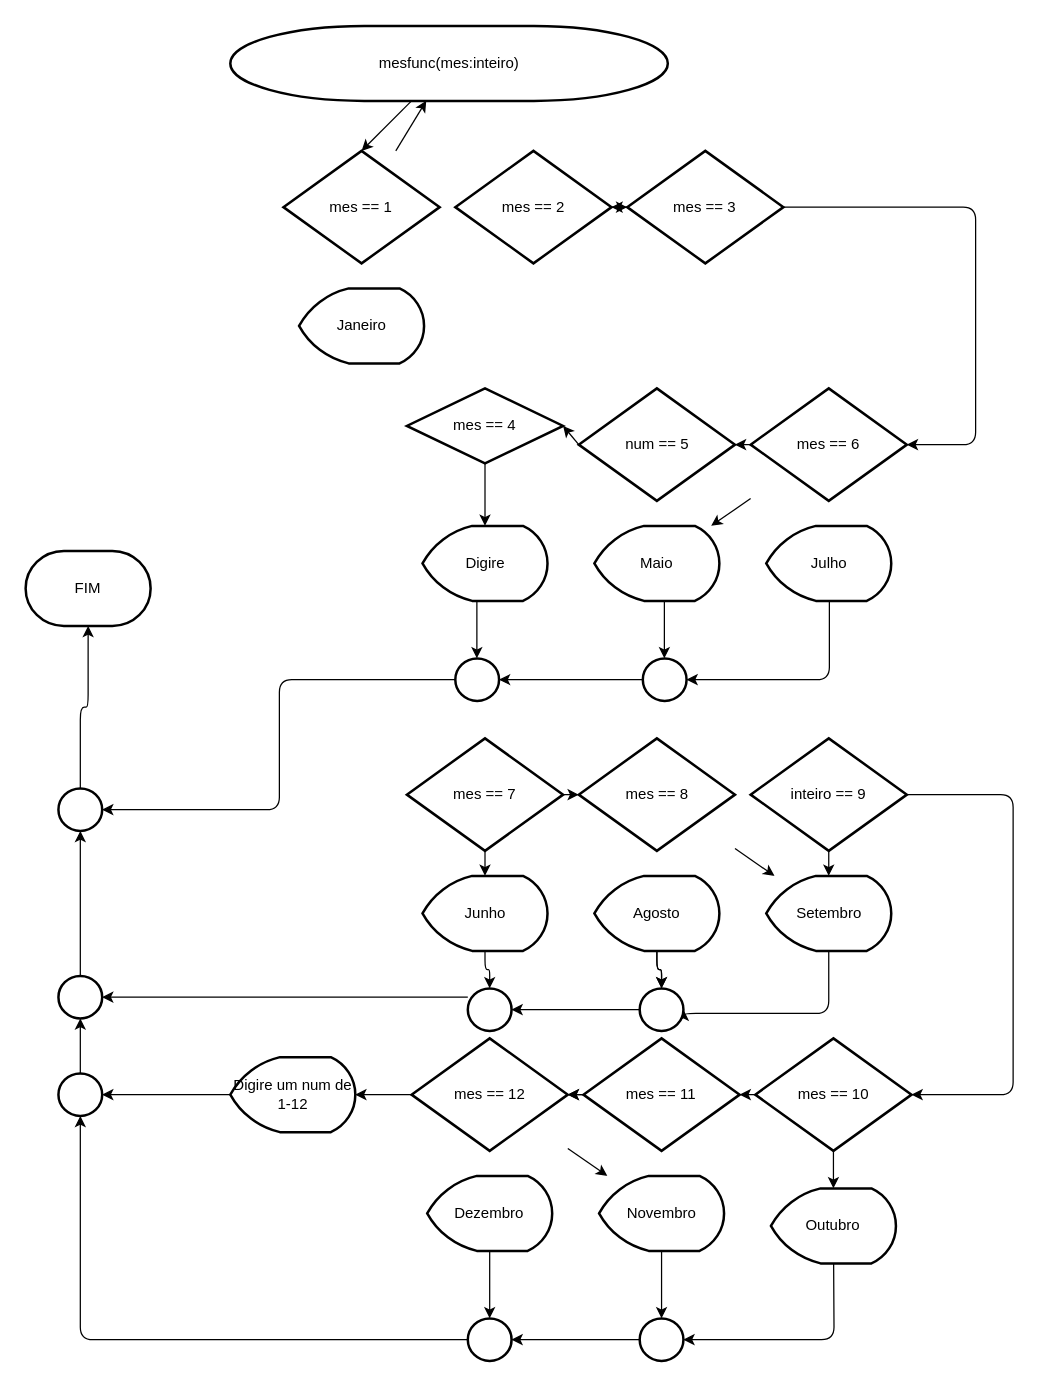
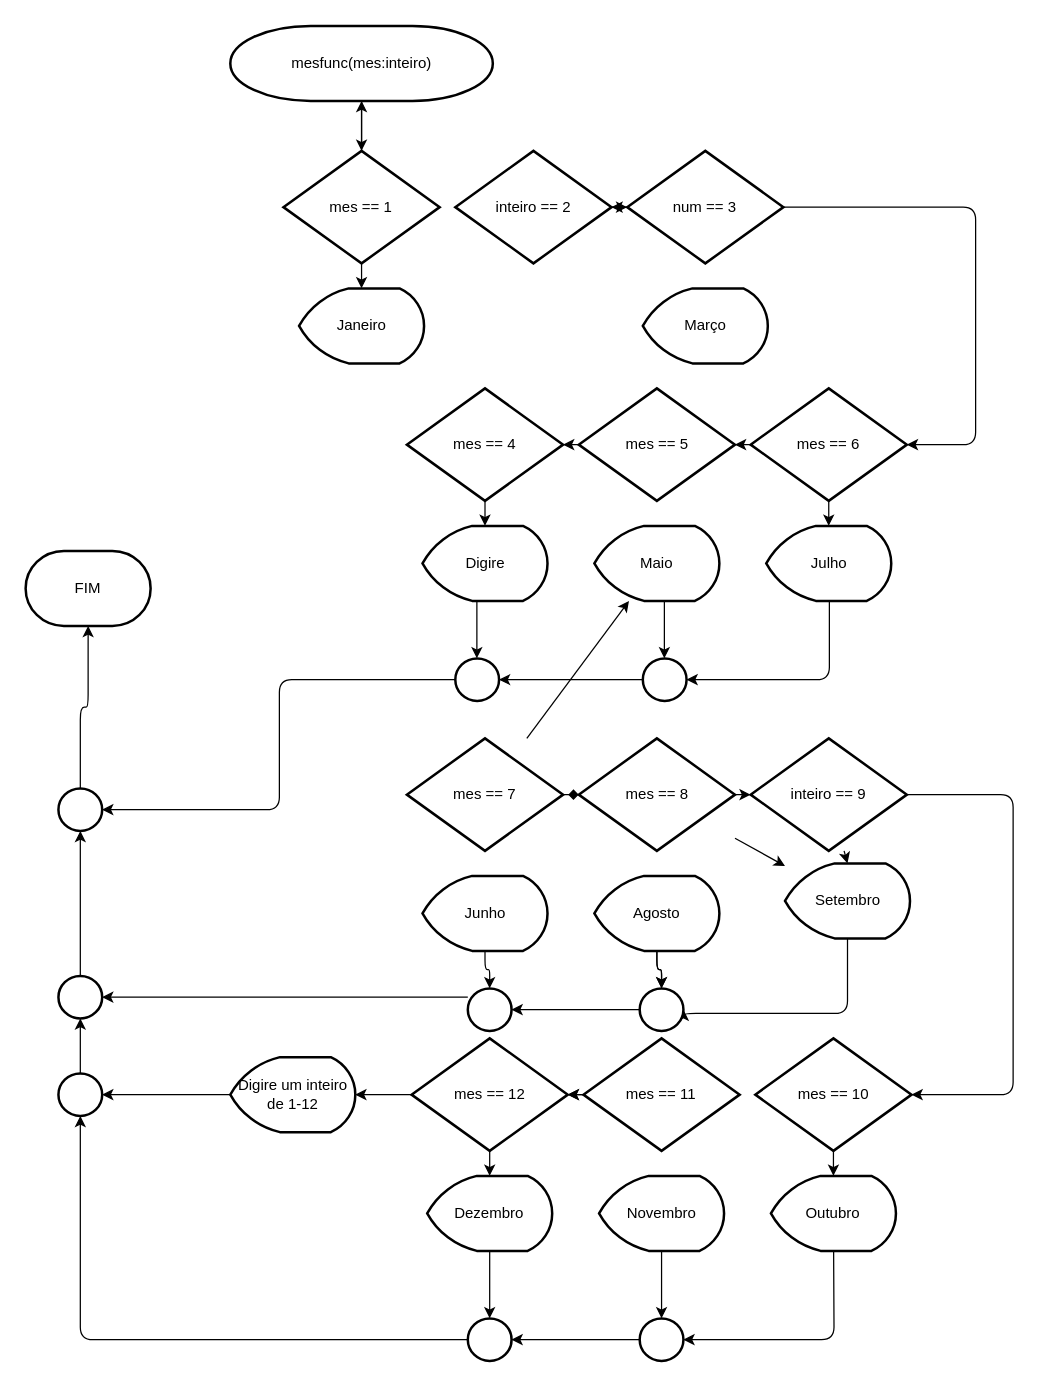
node "mesfunc(mes:inteiro)": size 438x75 -> 263x75
node "mes == 2": label "mes == 2" -> "inteiro == 2"
node "mes == 3": label "mes == 3" -> "num == 3"
edge "mes == 1" -> "Janeiro": added
node "Março": added
node "mes == 4": size 156x75 -> 156x113
node "num == 5": label "num == 5" -> "mes == 5"
edge "mes == 6" -> "Maio": now "mes == 6" -> "Julho"
edge "mes == 7" -> "mes == 8": arrowhead classic -> diamond
edge "mes == 8" -> "inteiro == 9": added
edge "mes == 7" -> "Junho": now "mes == 7" -> "Maio"
node "Setembro": moved (829, 913) -> (848, 901)
node "Digire um num de 1-12": label "Digire um num de 1-12" -> "Digire um inteiro de 1-12"
edge "mes == 10" -> "mes == 11": removed
edge "mes == 12" -> "Novembro": now "mes == 12" -> "Dezembro"
node "Outubro": moved (833, 1226) -> (833, 1213)
